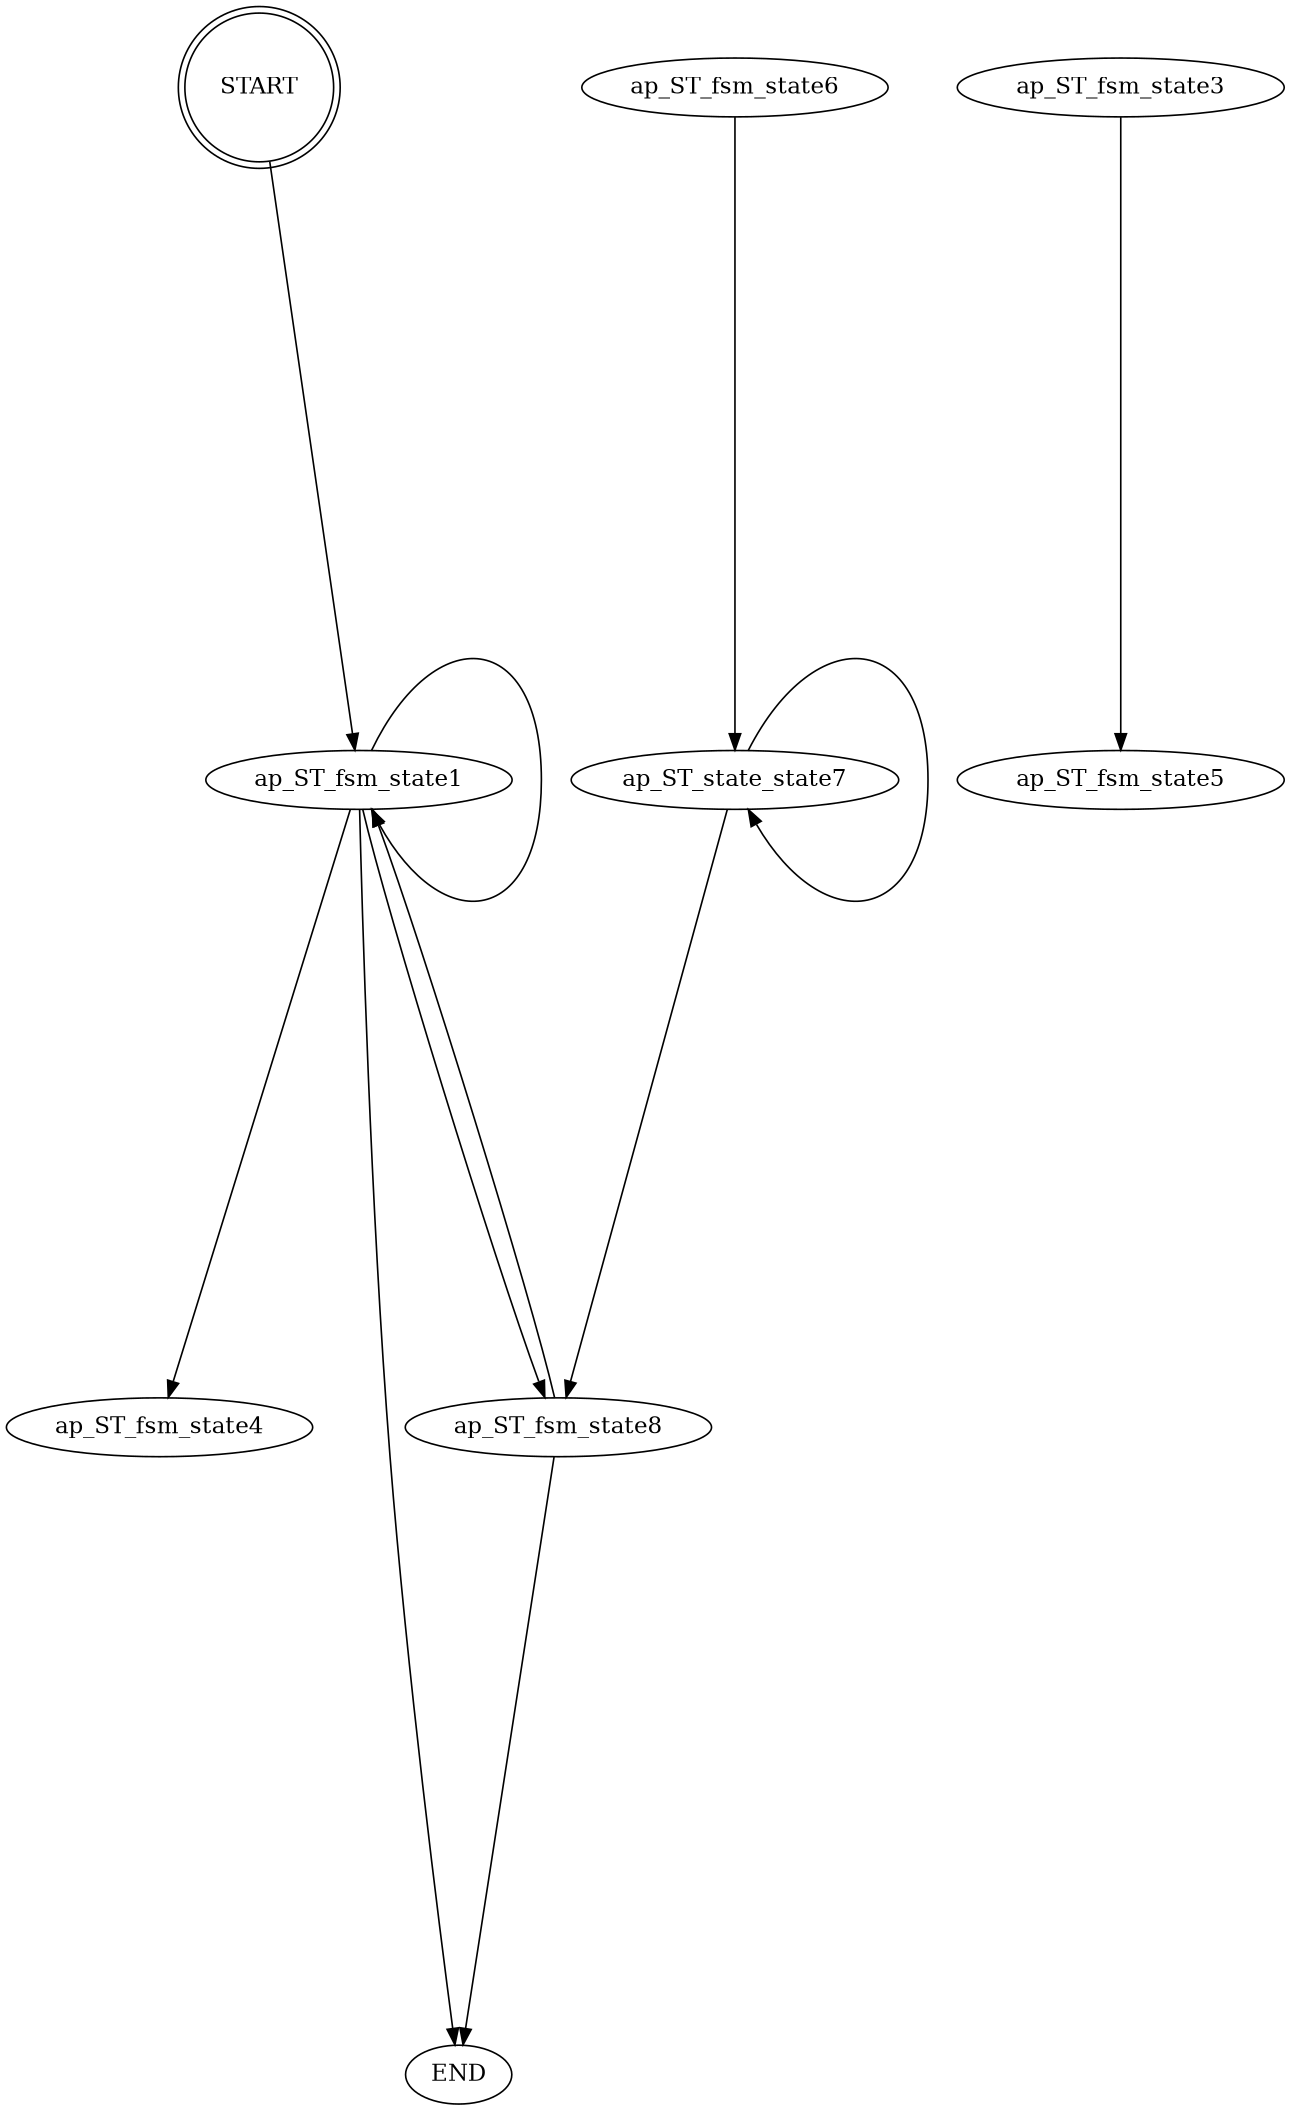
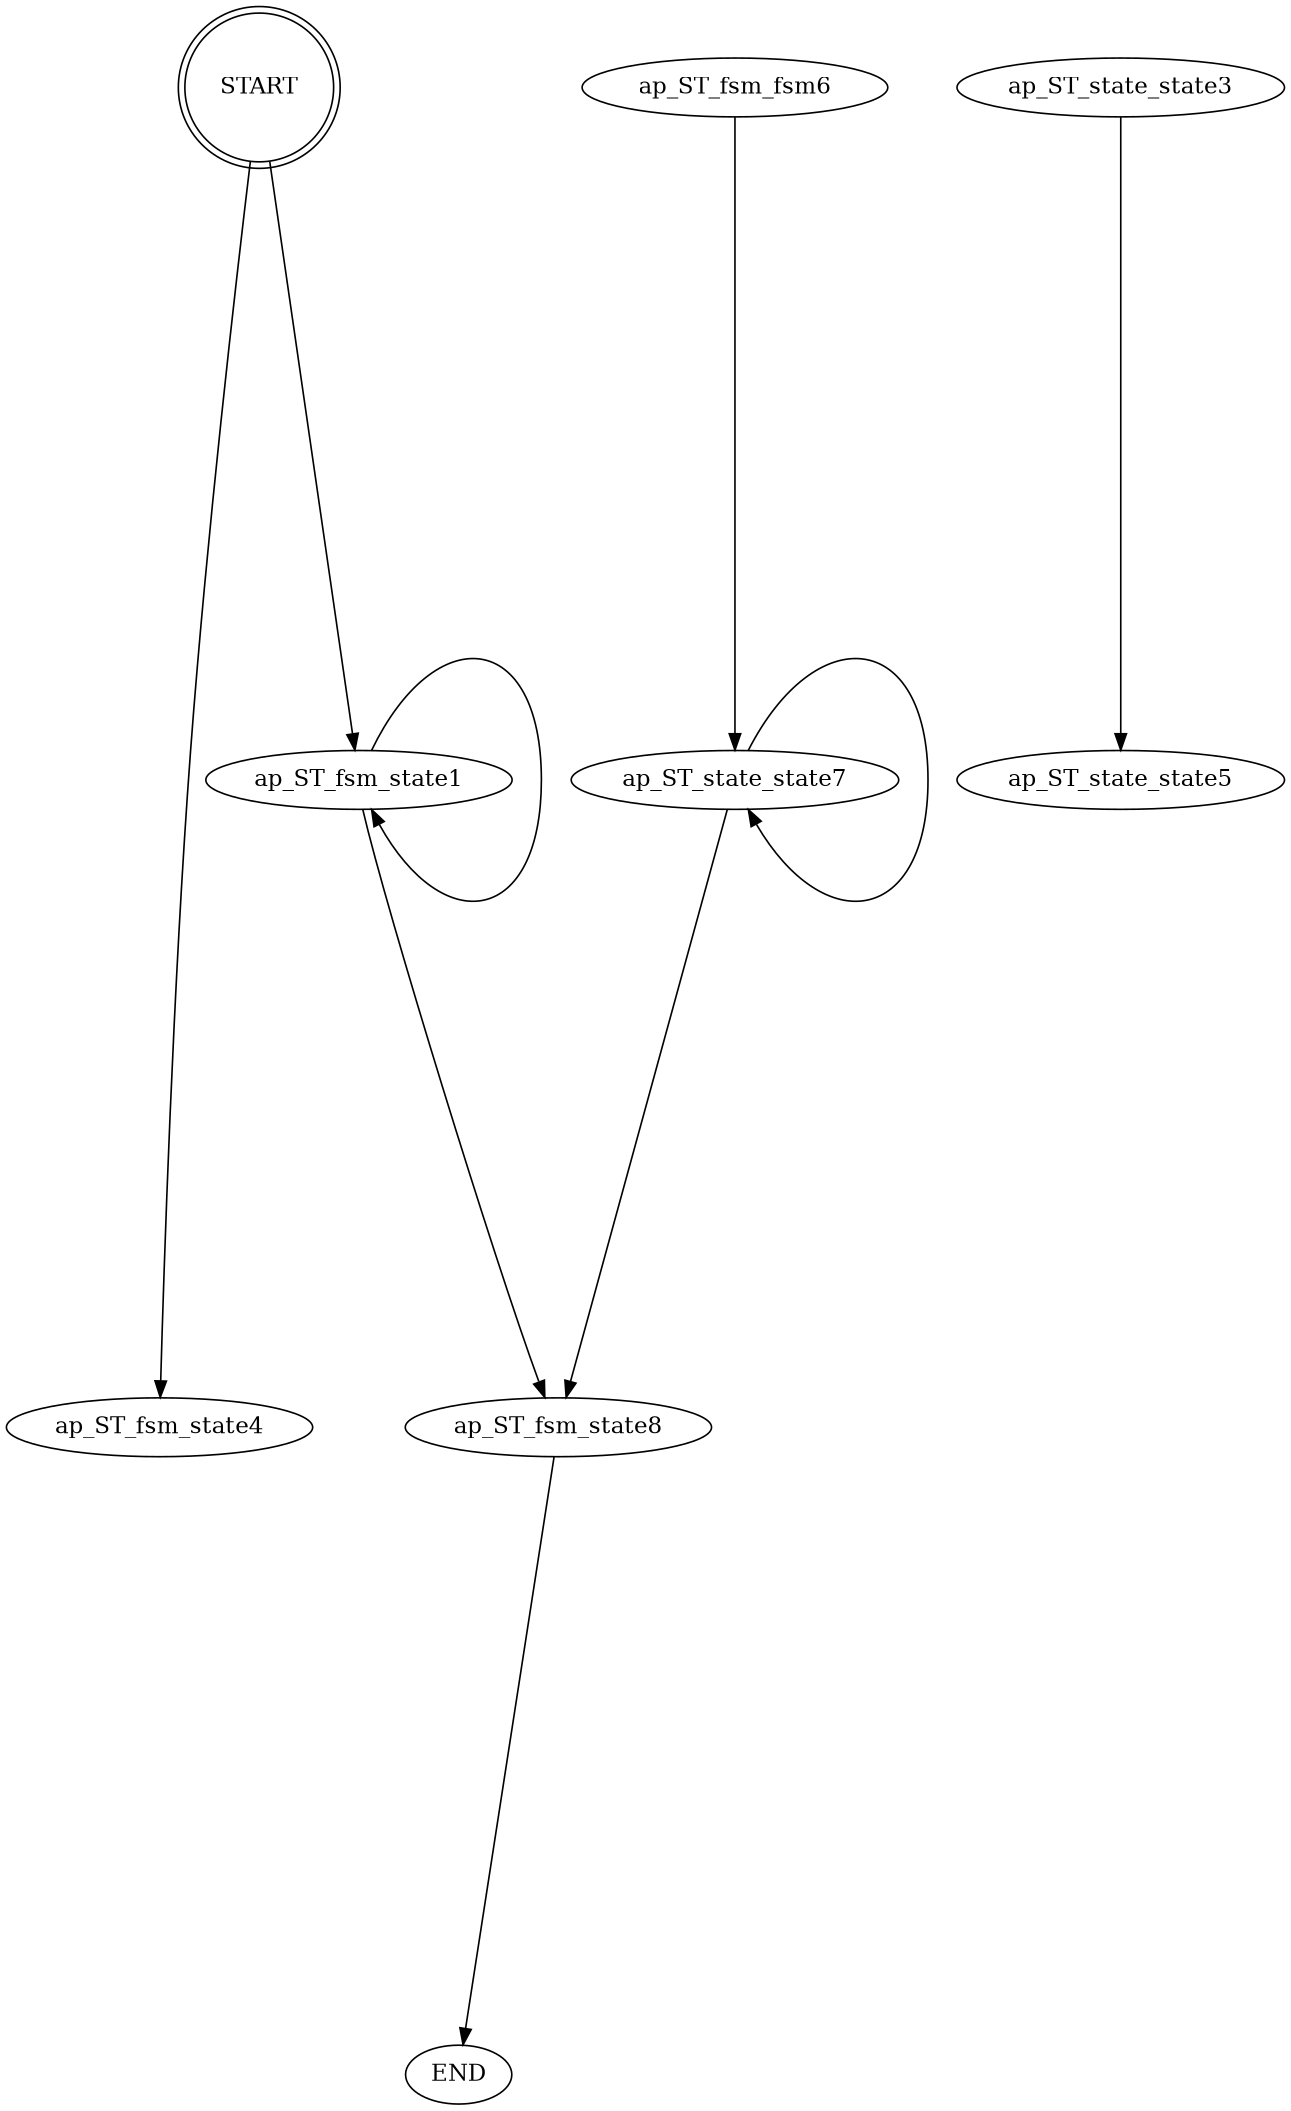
node "ap_ST_fsm_state6": label "ap_ST_fsm_state6" -> "ap_ST_fsm_fsm6"
node "ap_ST_fsm_state3": label "ap_ST_fsm_state3" -> "ap_ST_state_state3"
node "ap_ST_fsm_state5": label "ap_ST_fsm_state5" -> "ap_ST_state_state5"
edge "ap_ST_fsm_state1" -> "ap_ST_fsm_state4": now "START" -> "ap_ST_fsm_state4"
edge "ap_ST_fsm_state8" -> "ap_ST_fsm_state1": removed
edge "ap_ST_fsm_state1" -> "END": removed
